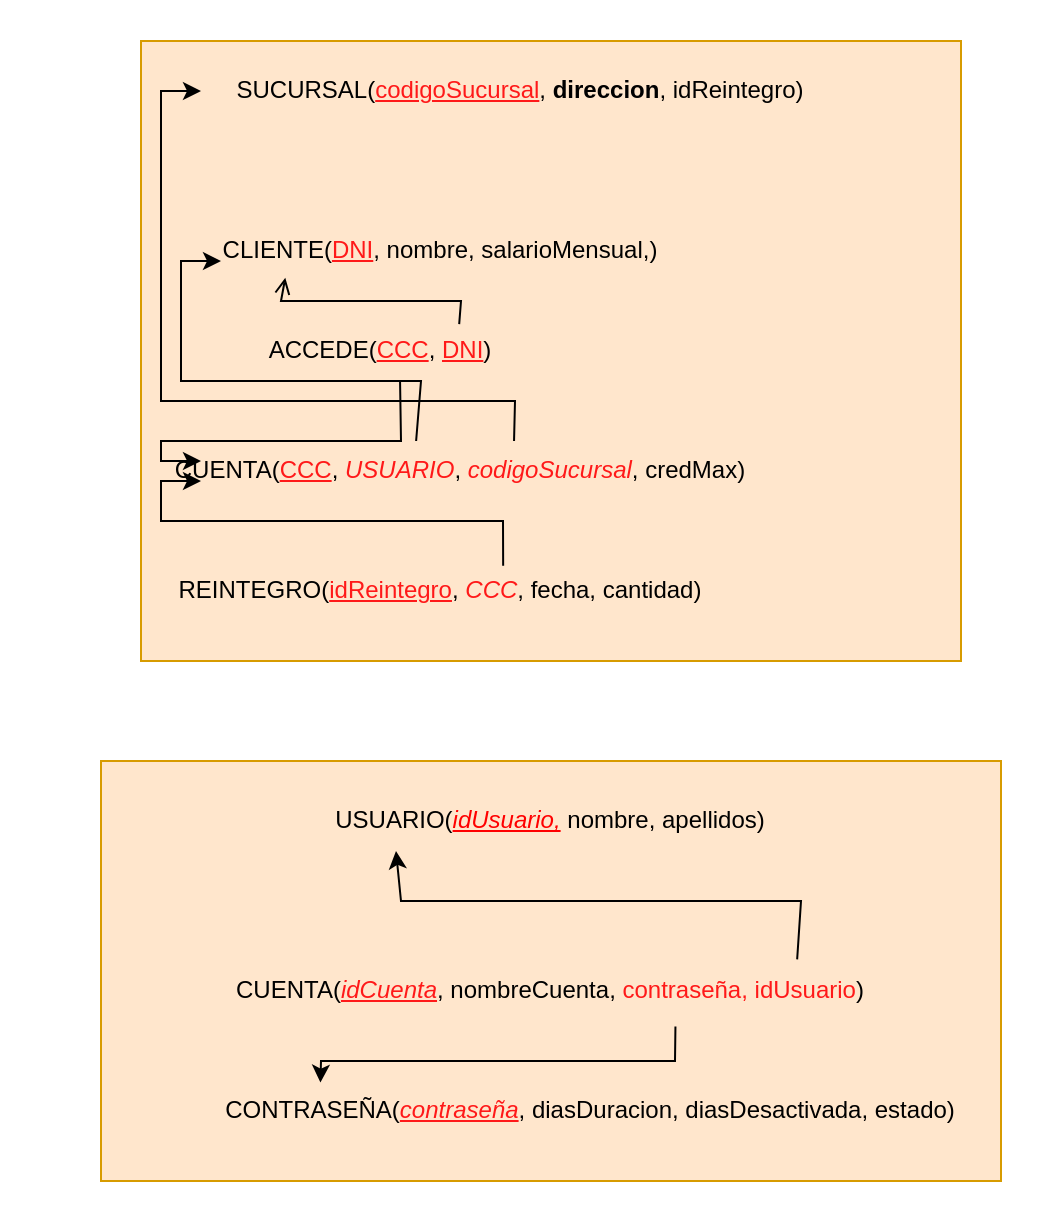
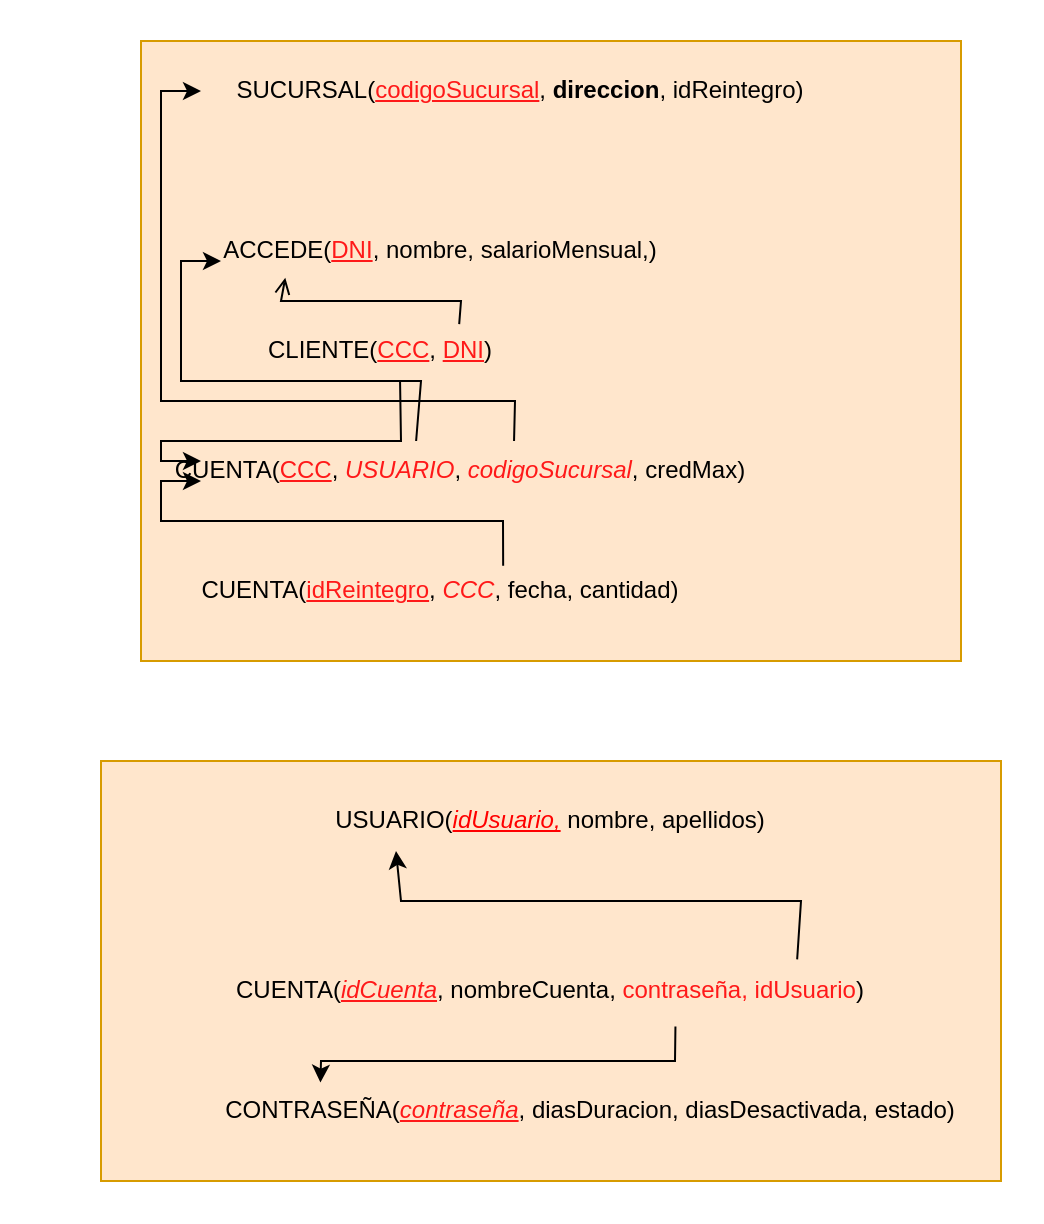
node "CLIENTE(DNI, nombre, salarioMensual,)": label "CLIENTE(DNI, nombre, salarioMensual,)" -> "ACCEDE(DNI, nombre, salarioMensual,)"
node "ACCEDE(CCC, DNI)": label "ACCEDE(CCC, DNI)" -> "CLIENTE(CCC, DNI)"
node "REINTEGRO(idReintegro, CCC, fecha, cantidad)": label "REINTEGRO(idReintegro, CCC, fecha, cantidad)" -> "CUENTA(idReintegro, CCC, fecha, cantidad)"
